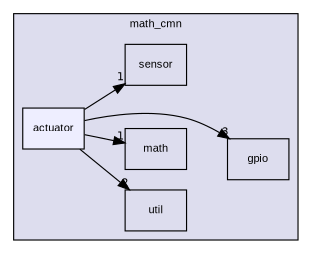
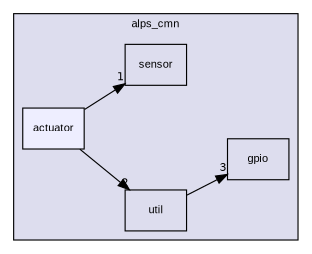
cluster "math_cmn": label "math_cmn" -> "alps_cmn"
edge "actuator" -> "gpio": now "util" -> "gpio"
node "math": removed
